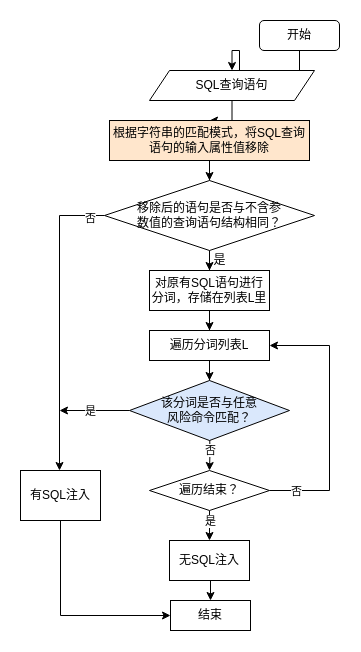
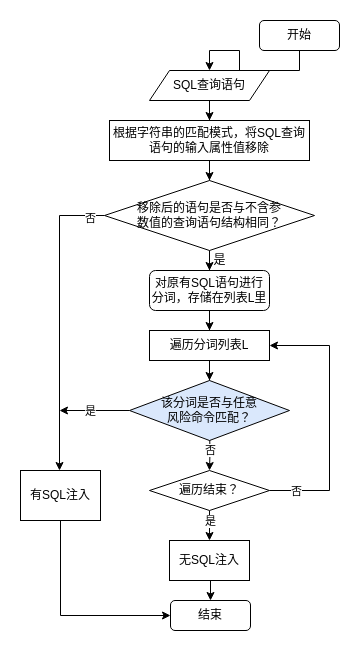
node "SQL查询语句": size 165x30 -> 120x30
node "根据字符串的匹配模式，将SQL查询 语句的输入属性值移除": fillcolor #ffe6cc -> #ffffff
node "对原有SQL语句进行分词，存储在列表L里": shape rectangle -> rounded rectangle
node "结束": shape rectangle -> rounded rectangle
